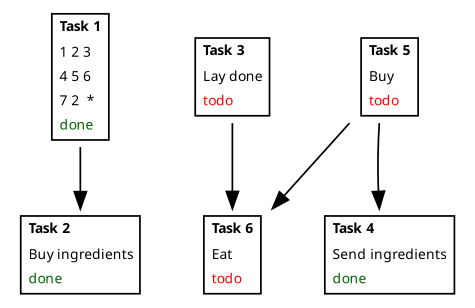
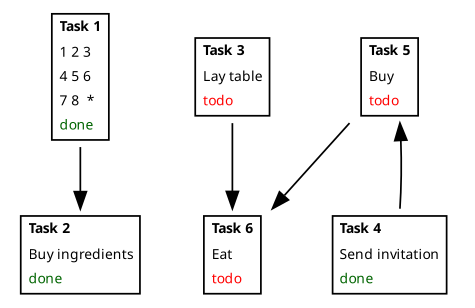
node "Task 3": text "Lay done" -> "Lay table"
node "Task 1": text "7 2  *" -> "7 8  *"
edge "Task 5" -> "Task 4": reversed
node "Task 4": text "Send ingredients" -> "Send invitation"
